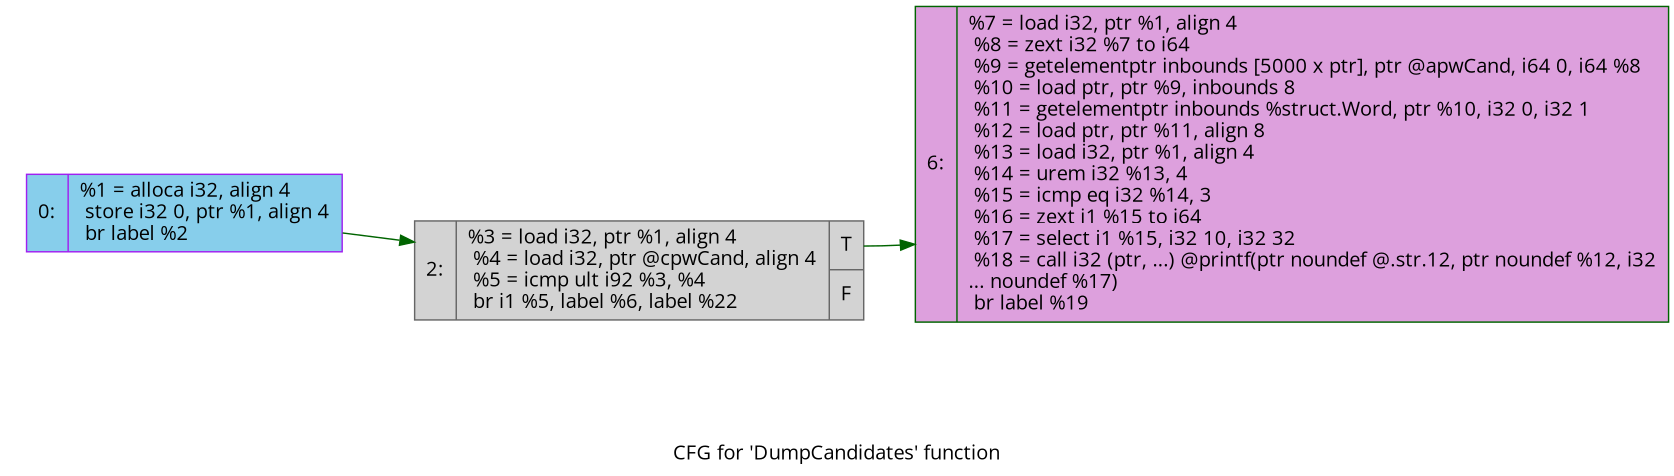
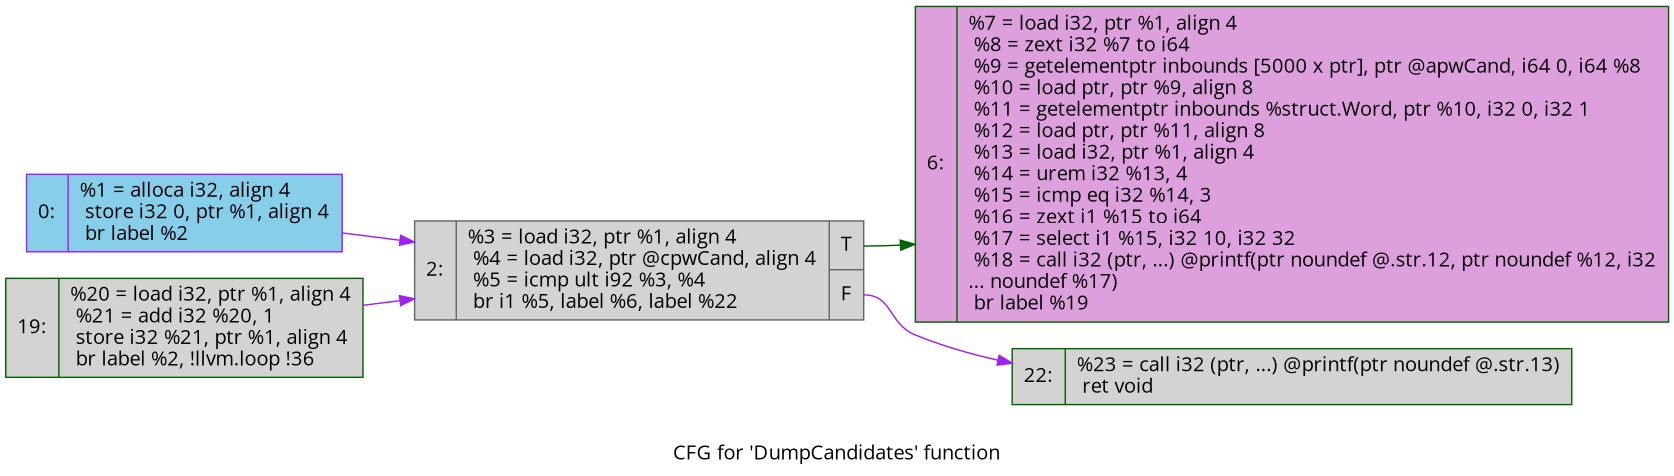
node "6:": text "%10 = load ptr, ptr %9, inbounds 8" -> "%10 = load ptr, ptr %9, align 8"
edge "0:" -> "2:": color darkgreen -> purple
node "19:": added
node "22:": added
